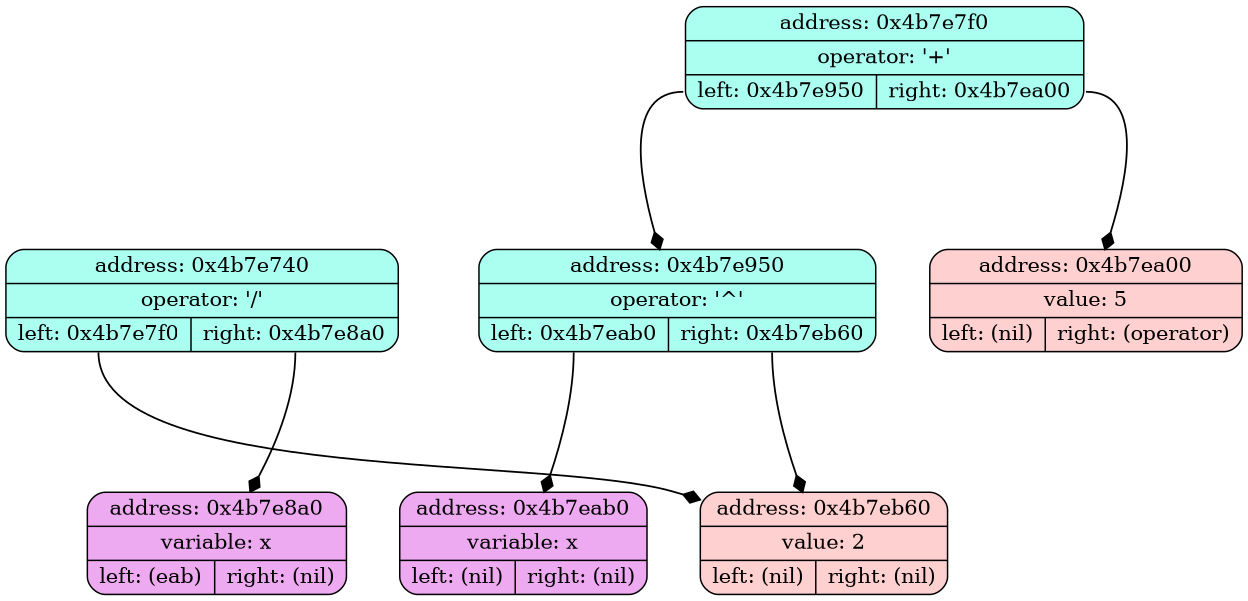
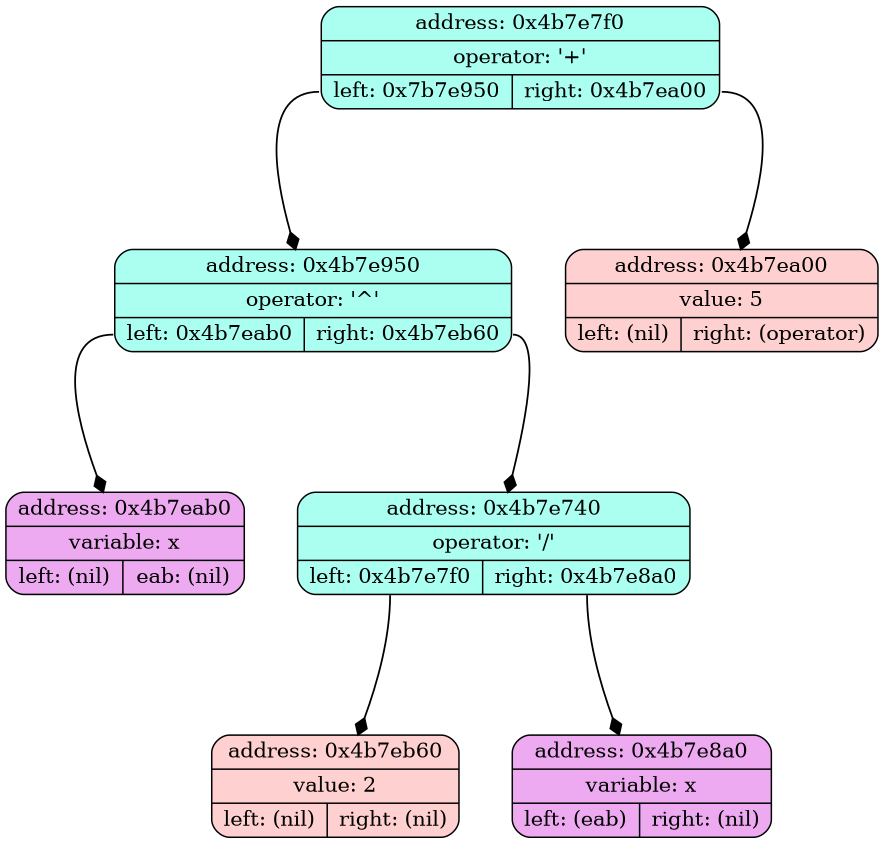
node "address: 0x4b7e7f0": text "left: 0x4b7e950" -> "left: 0x7b7e950"
edge "address: 0x4b7e950" -> "address: 0x4b7eb60": now "address: 0x4b7e950" -> "address: 0x4b7e740"
node "address: 0x4b7eab0": text "right: (nil)" -> "eab: (nil)"
